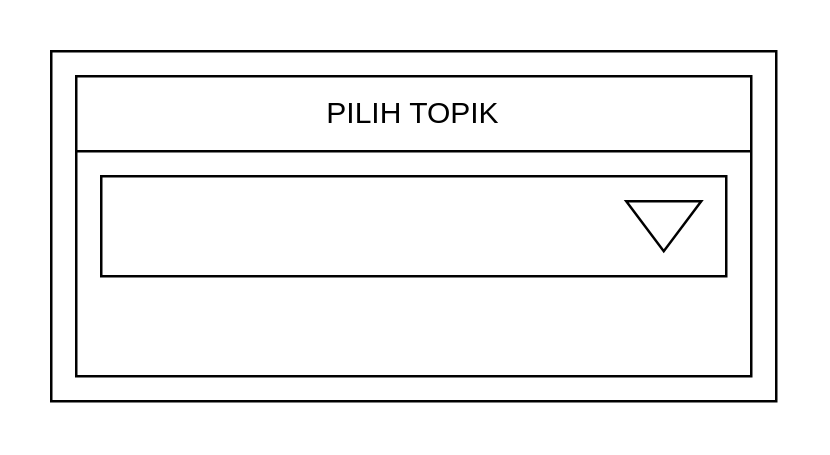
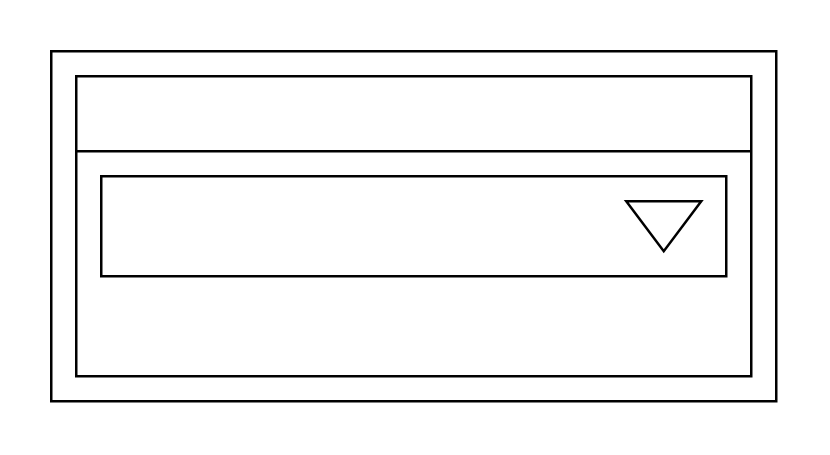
node "PILIH TOPIK": removed
